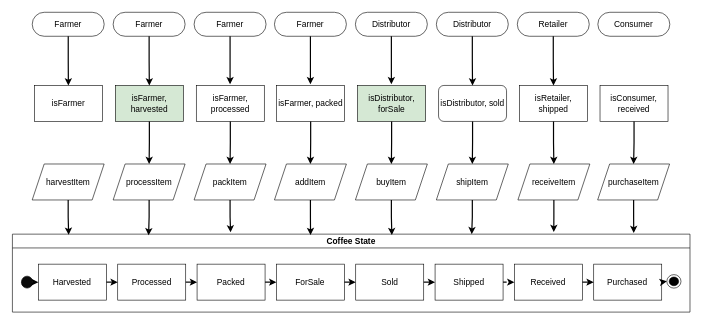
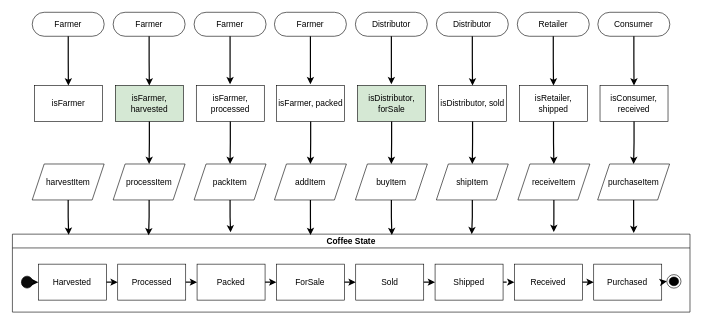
edge "Consumer" -> "isConsumer, received": added
node "isDistributor, sold": shape rounded rectangle -> rectangle
